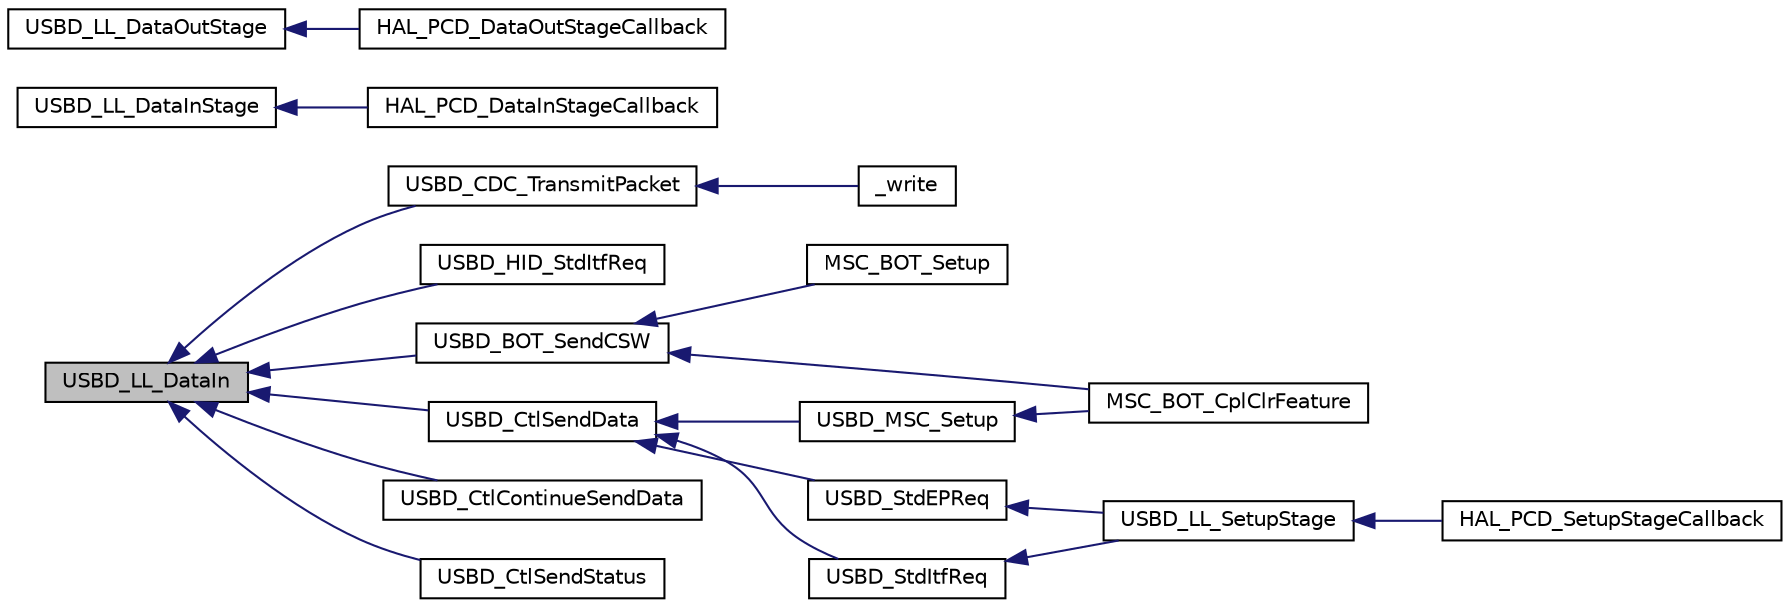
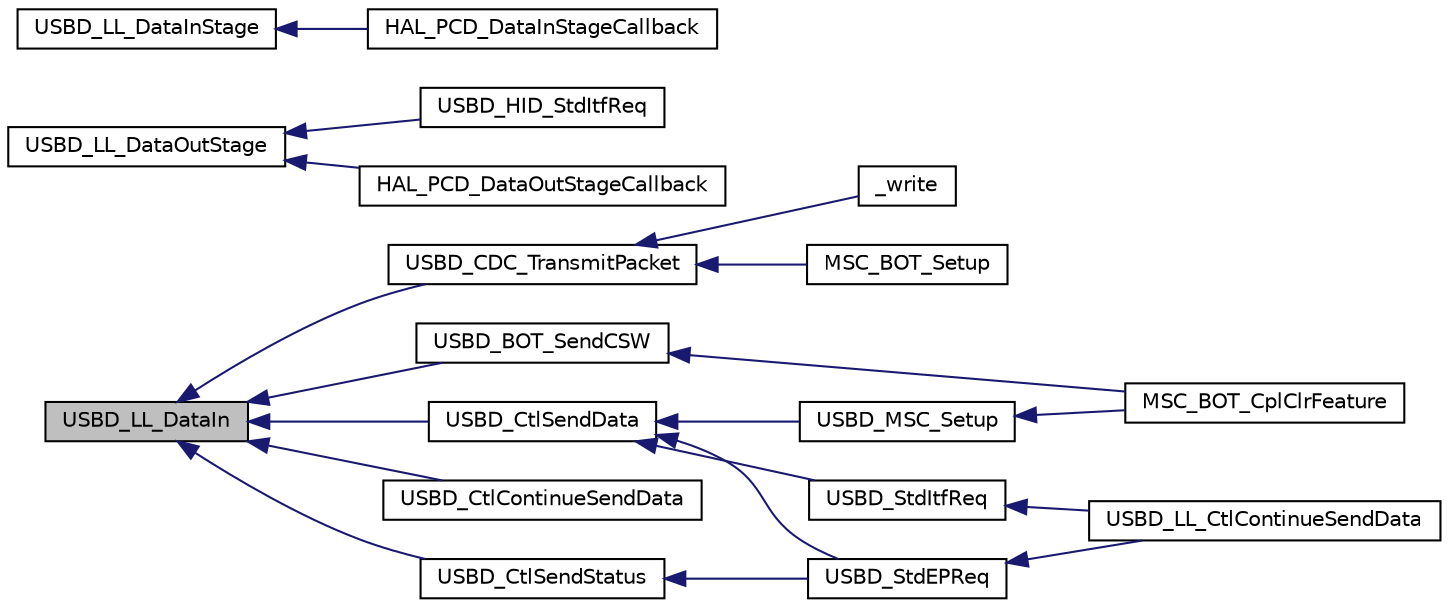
edge "MSC_BOT_Setup" -> "USBD_BOT_SendCSW": now "MSC_BOT_Setup" -> "USBD_CDC_TransmitPacket"
edge "USBD_HID_StdItfReq" -> "USBD_LL_DataIn": now "USBD_HID_StdItfReq" -> "USBD_LL_DataOutStage"
node "USBD_LL_SetupStage": label "USBD_LL_SetupStage" -> "USBD_LL_CtlContinueSendData"
node "HAL_PCD_SetupStageCallback": removed
edge "USBD_StdEPReq" -> "USBD_CtlSendStatus": added
